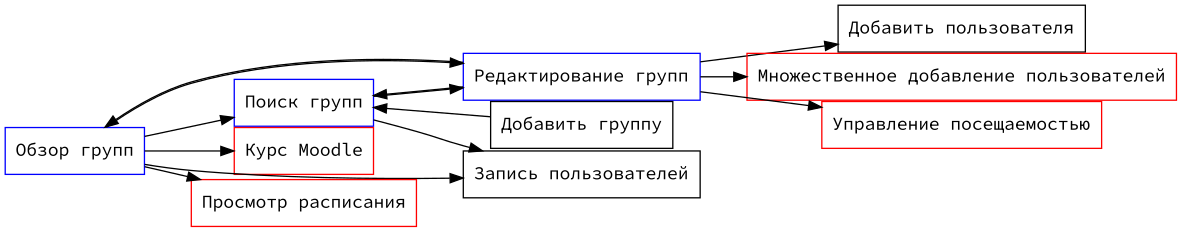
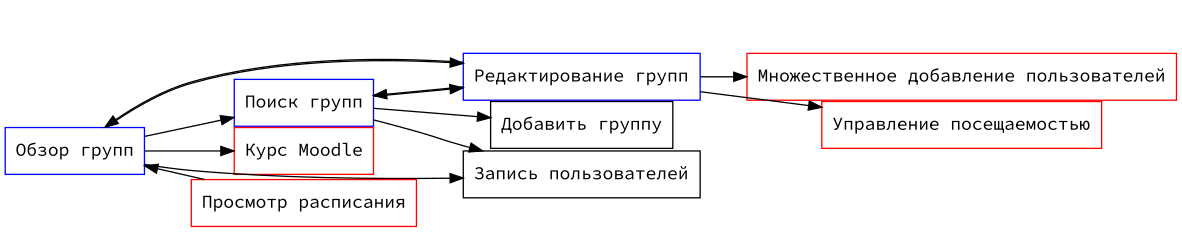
node "Добавить пользователя": removed
edge "Добавить группу" -> "Поиск групп": reversed
edge "Обзор групп" -> "Просмотр расписания": reversed
